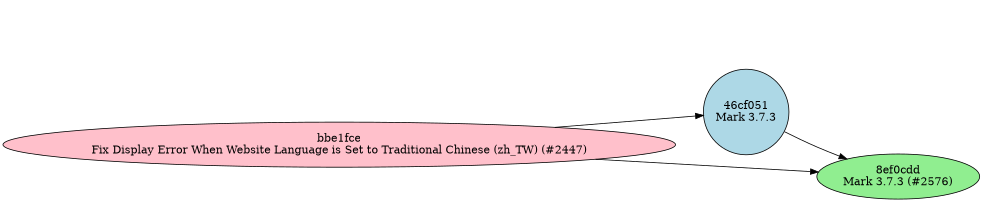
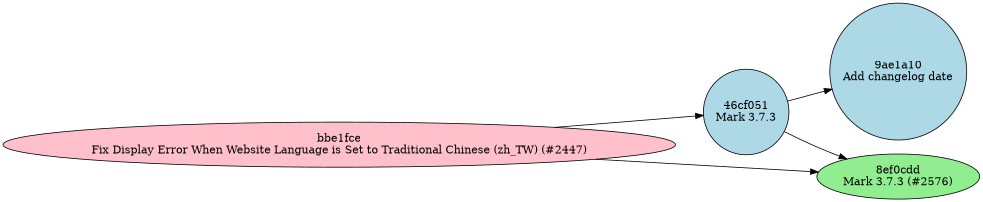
node "9ae1a10 Add changelog date": added
